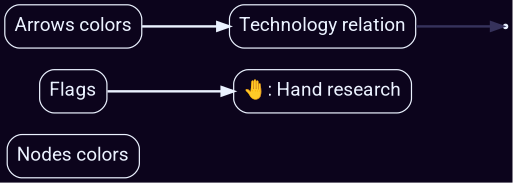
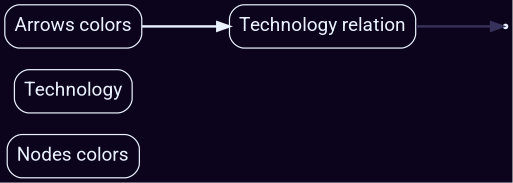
node "Flags": label "Flags" -> "Technology"
node "🤚: Hand research": removed
